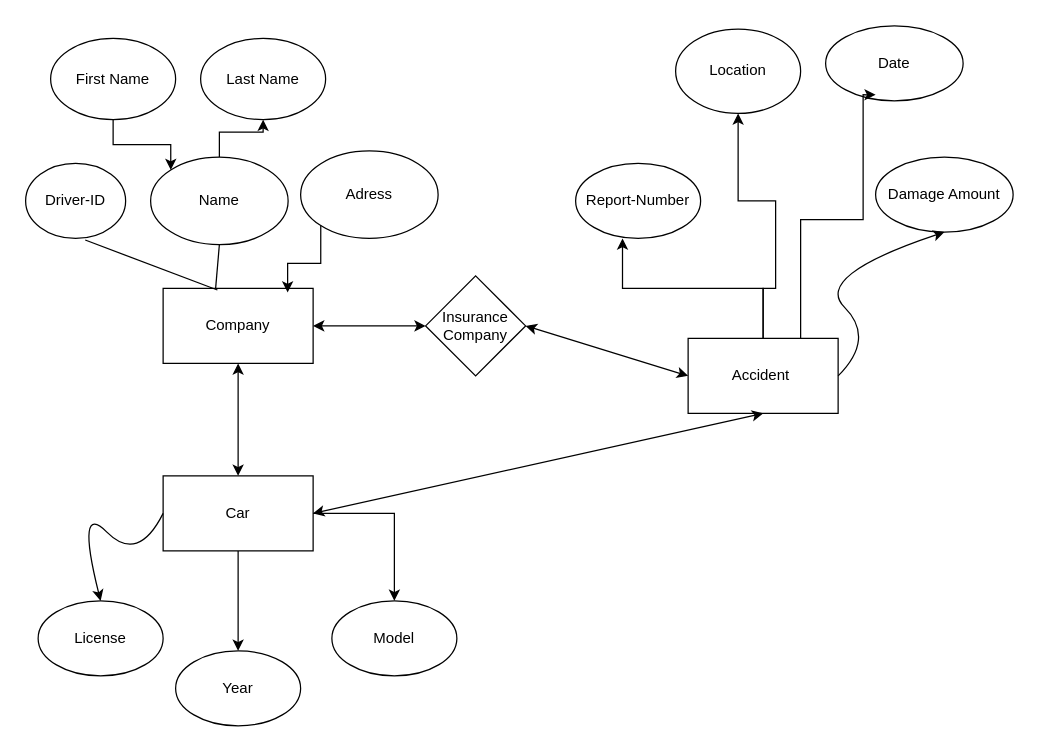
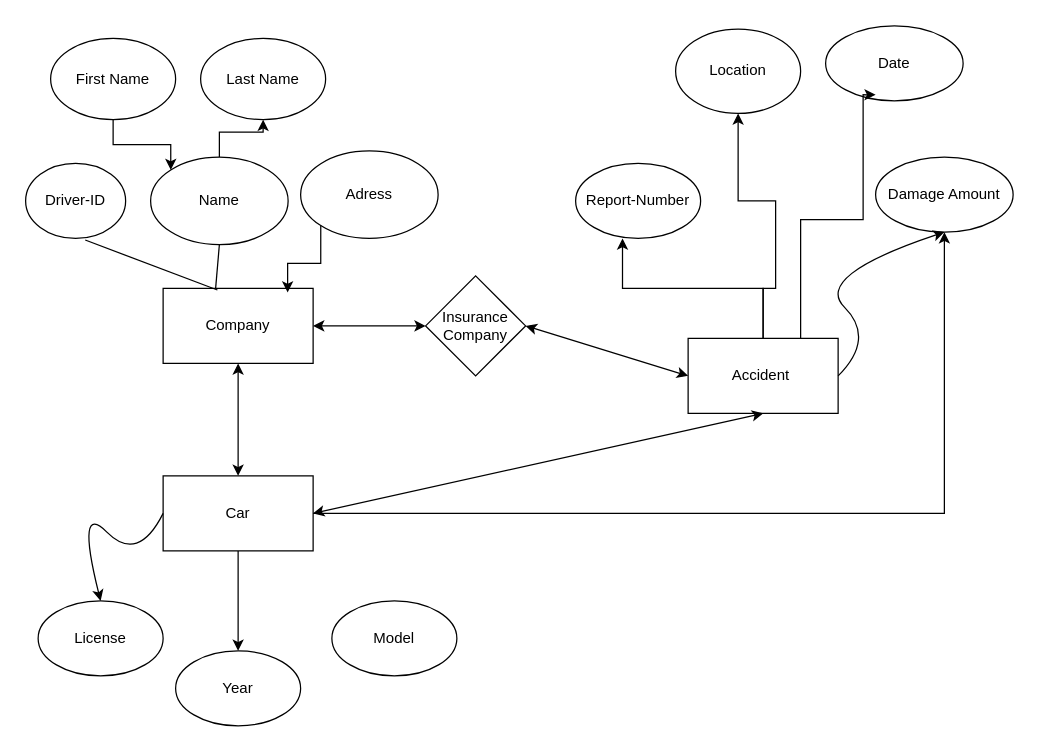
edge "Car" -> "Model": now "Car" -> "Damage Amount"
